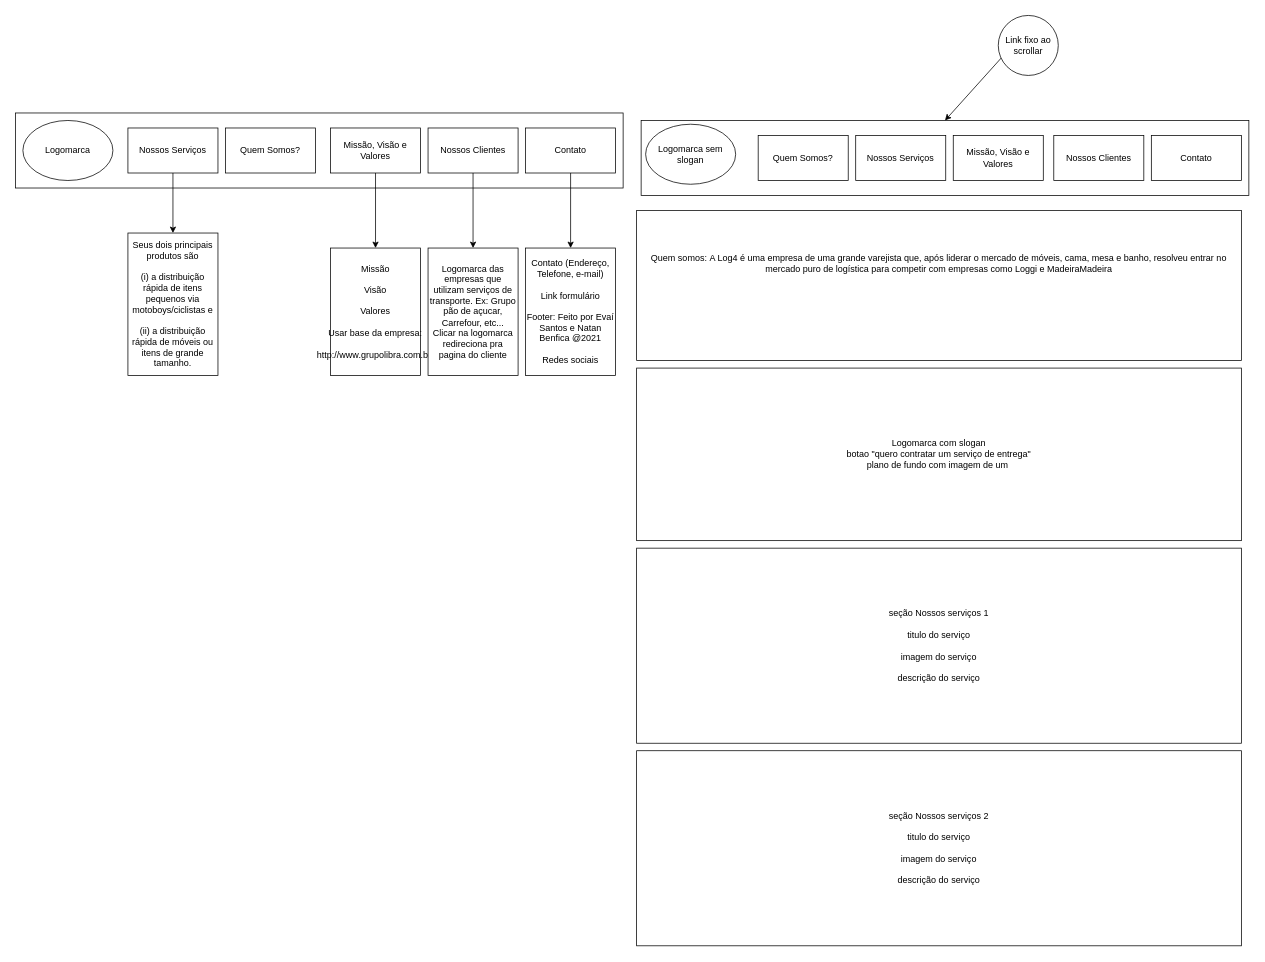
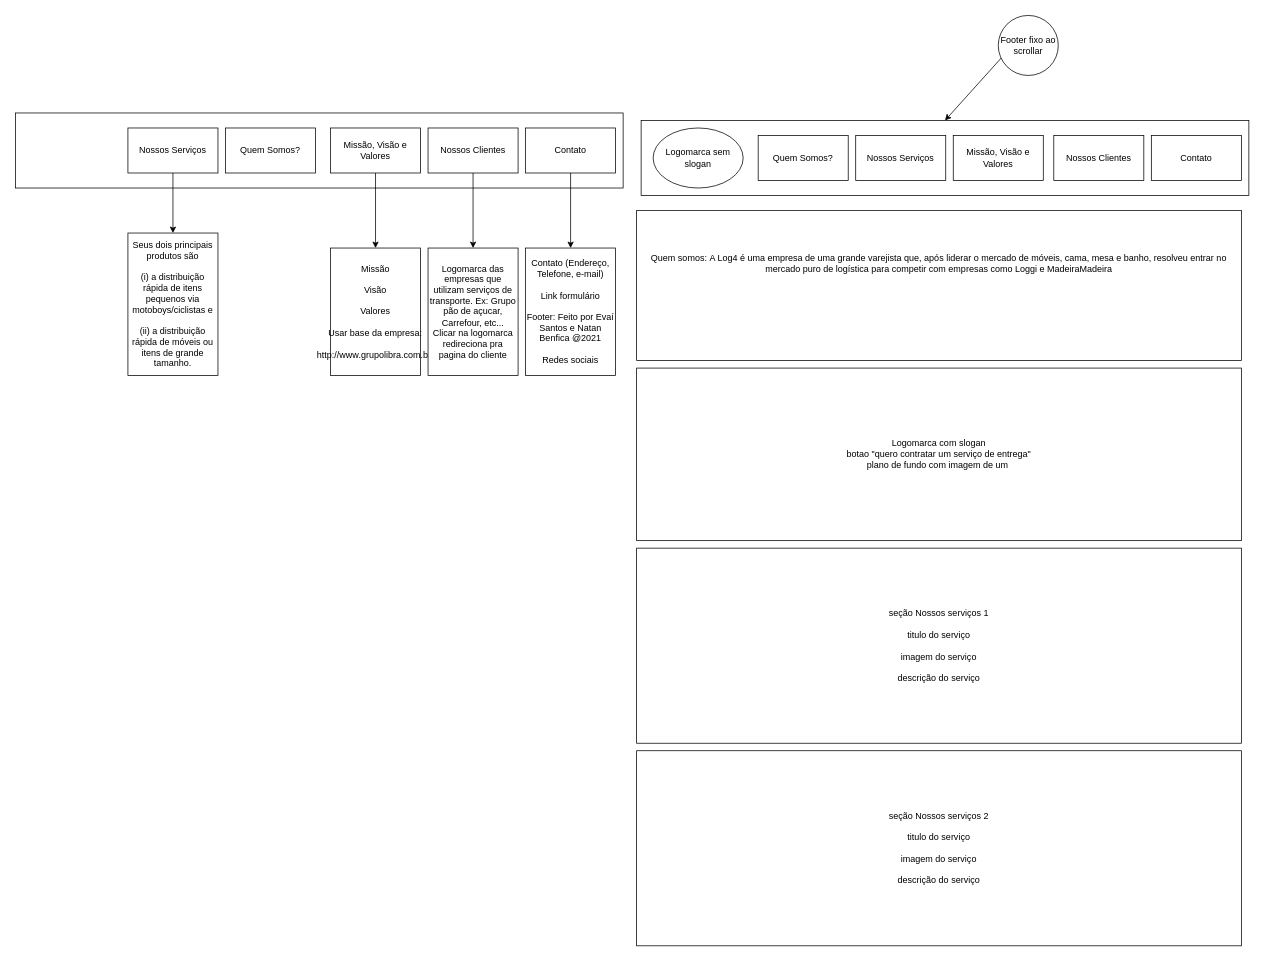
node "Link fixo ao scrollar": label "Link fixo ao scrollar" -> "Footer fixo ao scrollar"
node "Logomarca": removed
node "Logomarca sem slogan": moved (690, 154) -> (698, 158)
